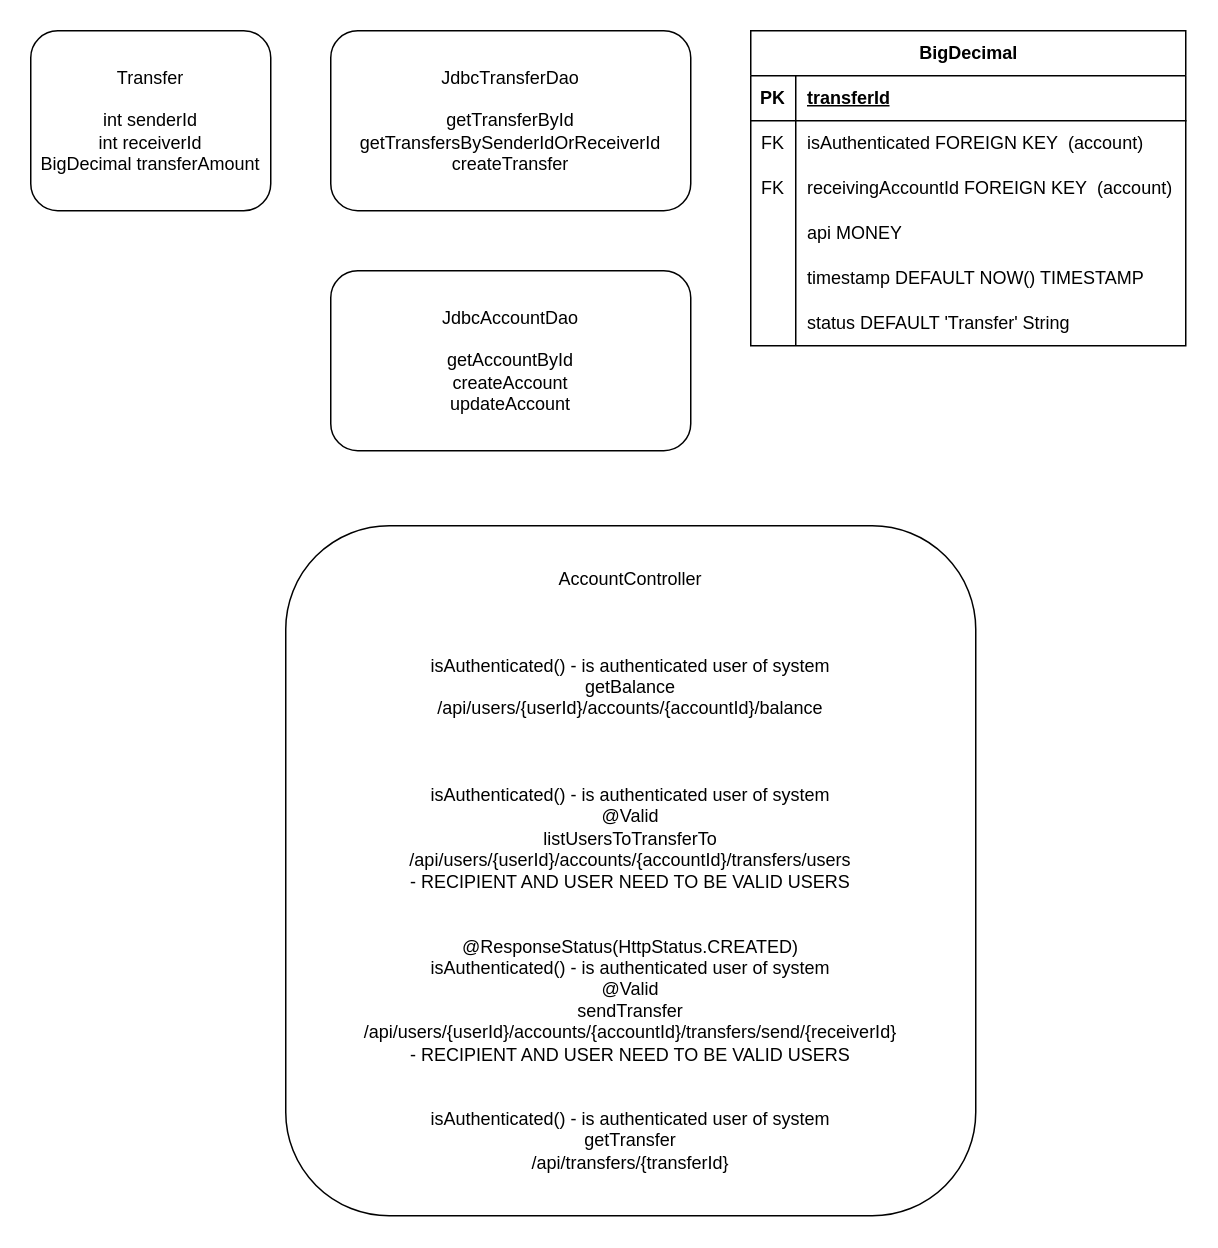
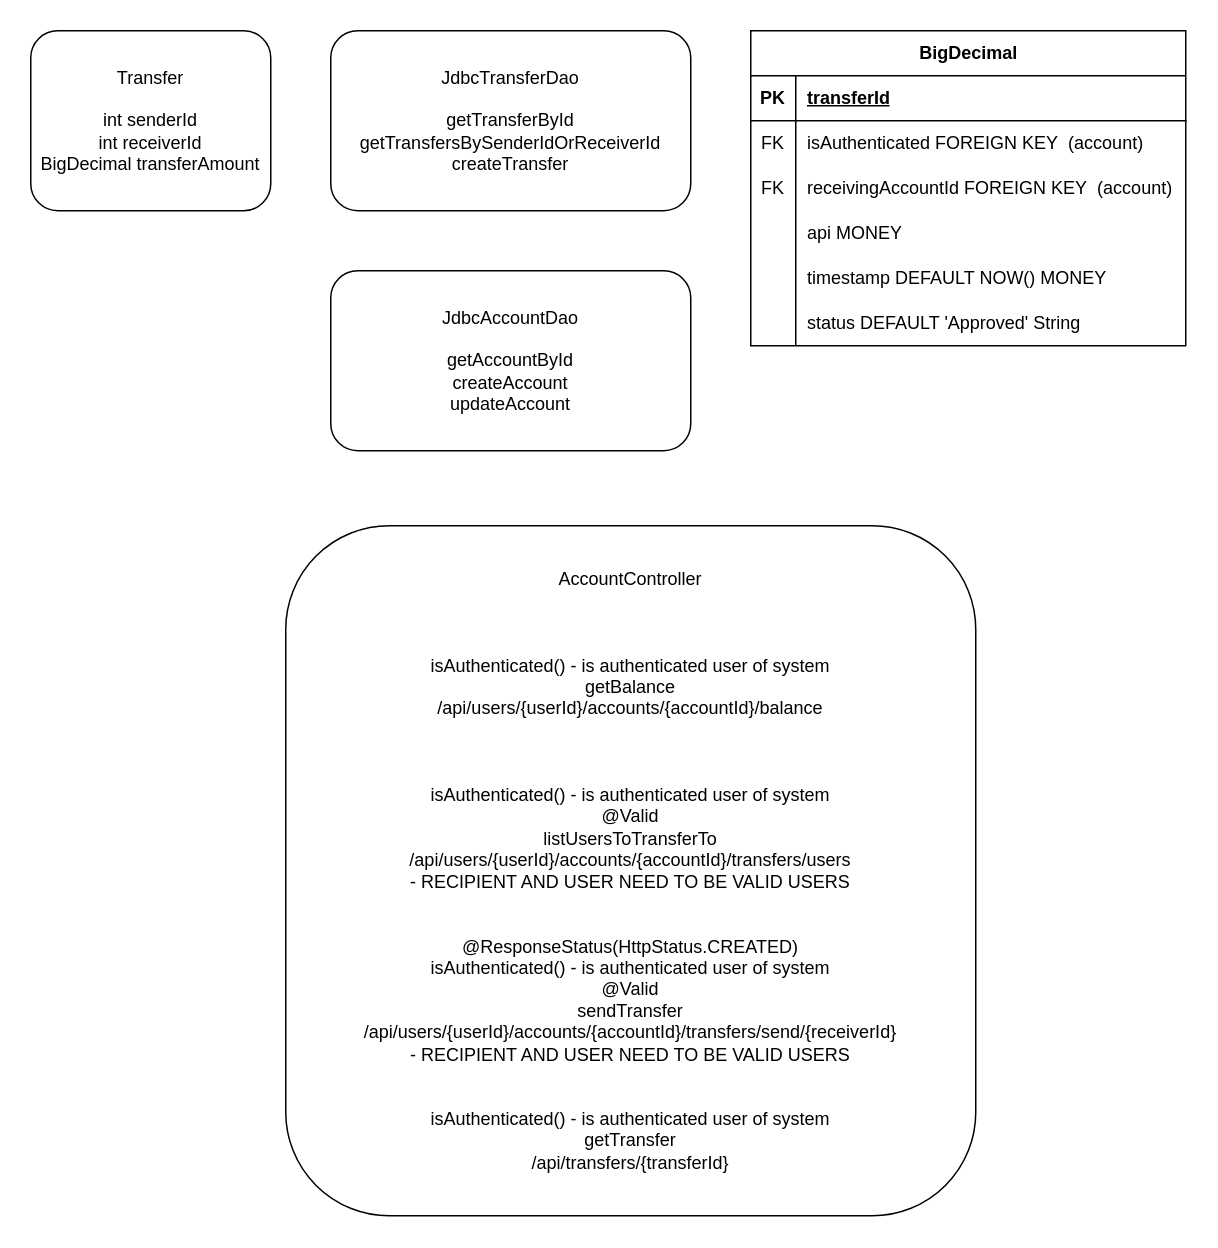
node "timestamp DEFAULT NOW() TIMESTAMP": label "timestamp DEFAULT NOW() TIMESTAMP" -> "timestamp DEFAULT NOW() MONEY"
node "status DEFAULT 'Transfer' String": label "status DEFAULT 'Transfer' String" -> "status DEFAULT 'Approved' String"
